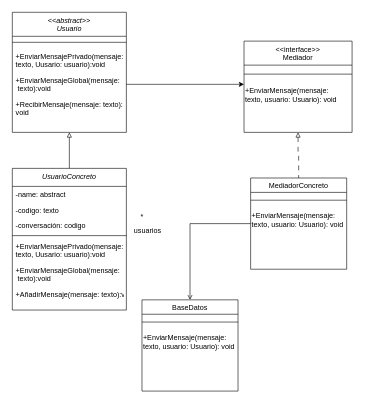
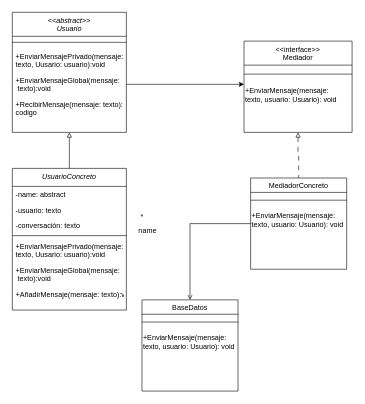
node "+RecibirMensaje(mensaje: texto): void": label "+RecibirMensaje(mensaje: texto): void" -> "+RecibirMensaje(mensaje: texto): codigo"
node "-codigo: texto": label "-codigo: texto" -> "-usuario: texto"
node "-conversación: codigo": label "-conversación: codigo" -> "-conversación: texto"
node "usuarios": label "usuarios" -> "name"
